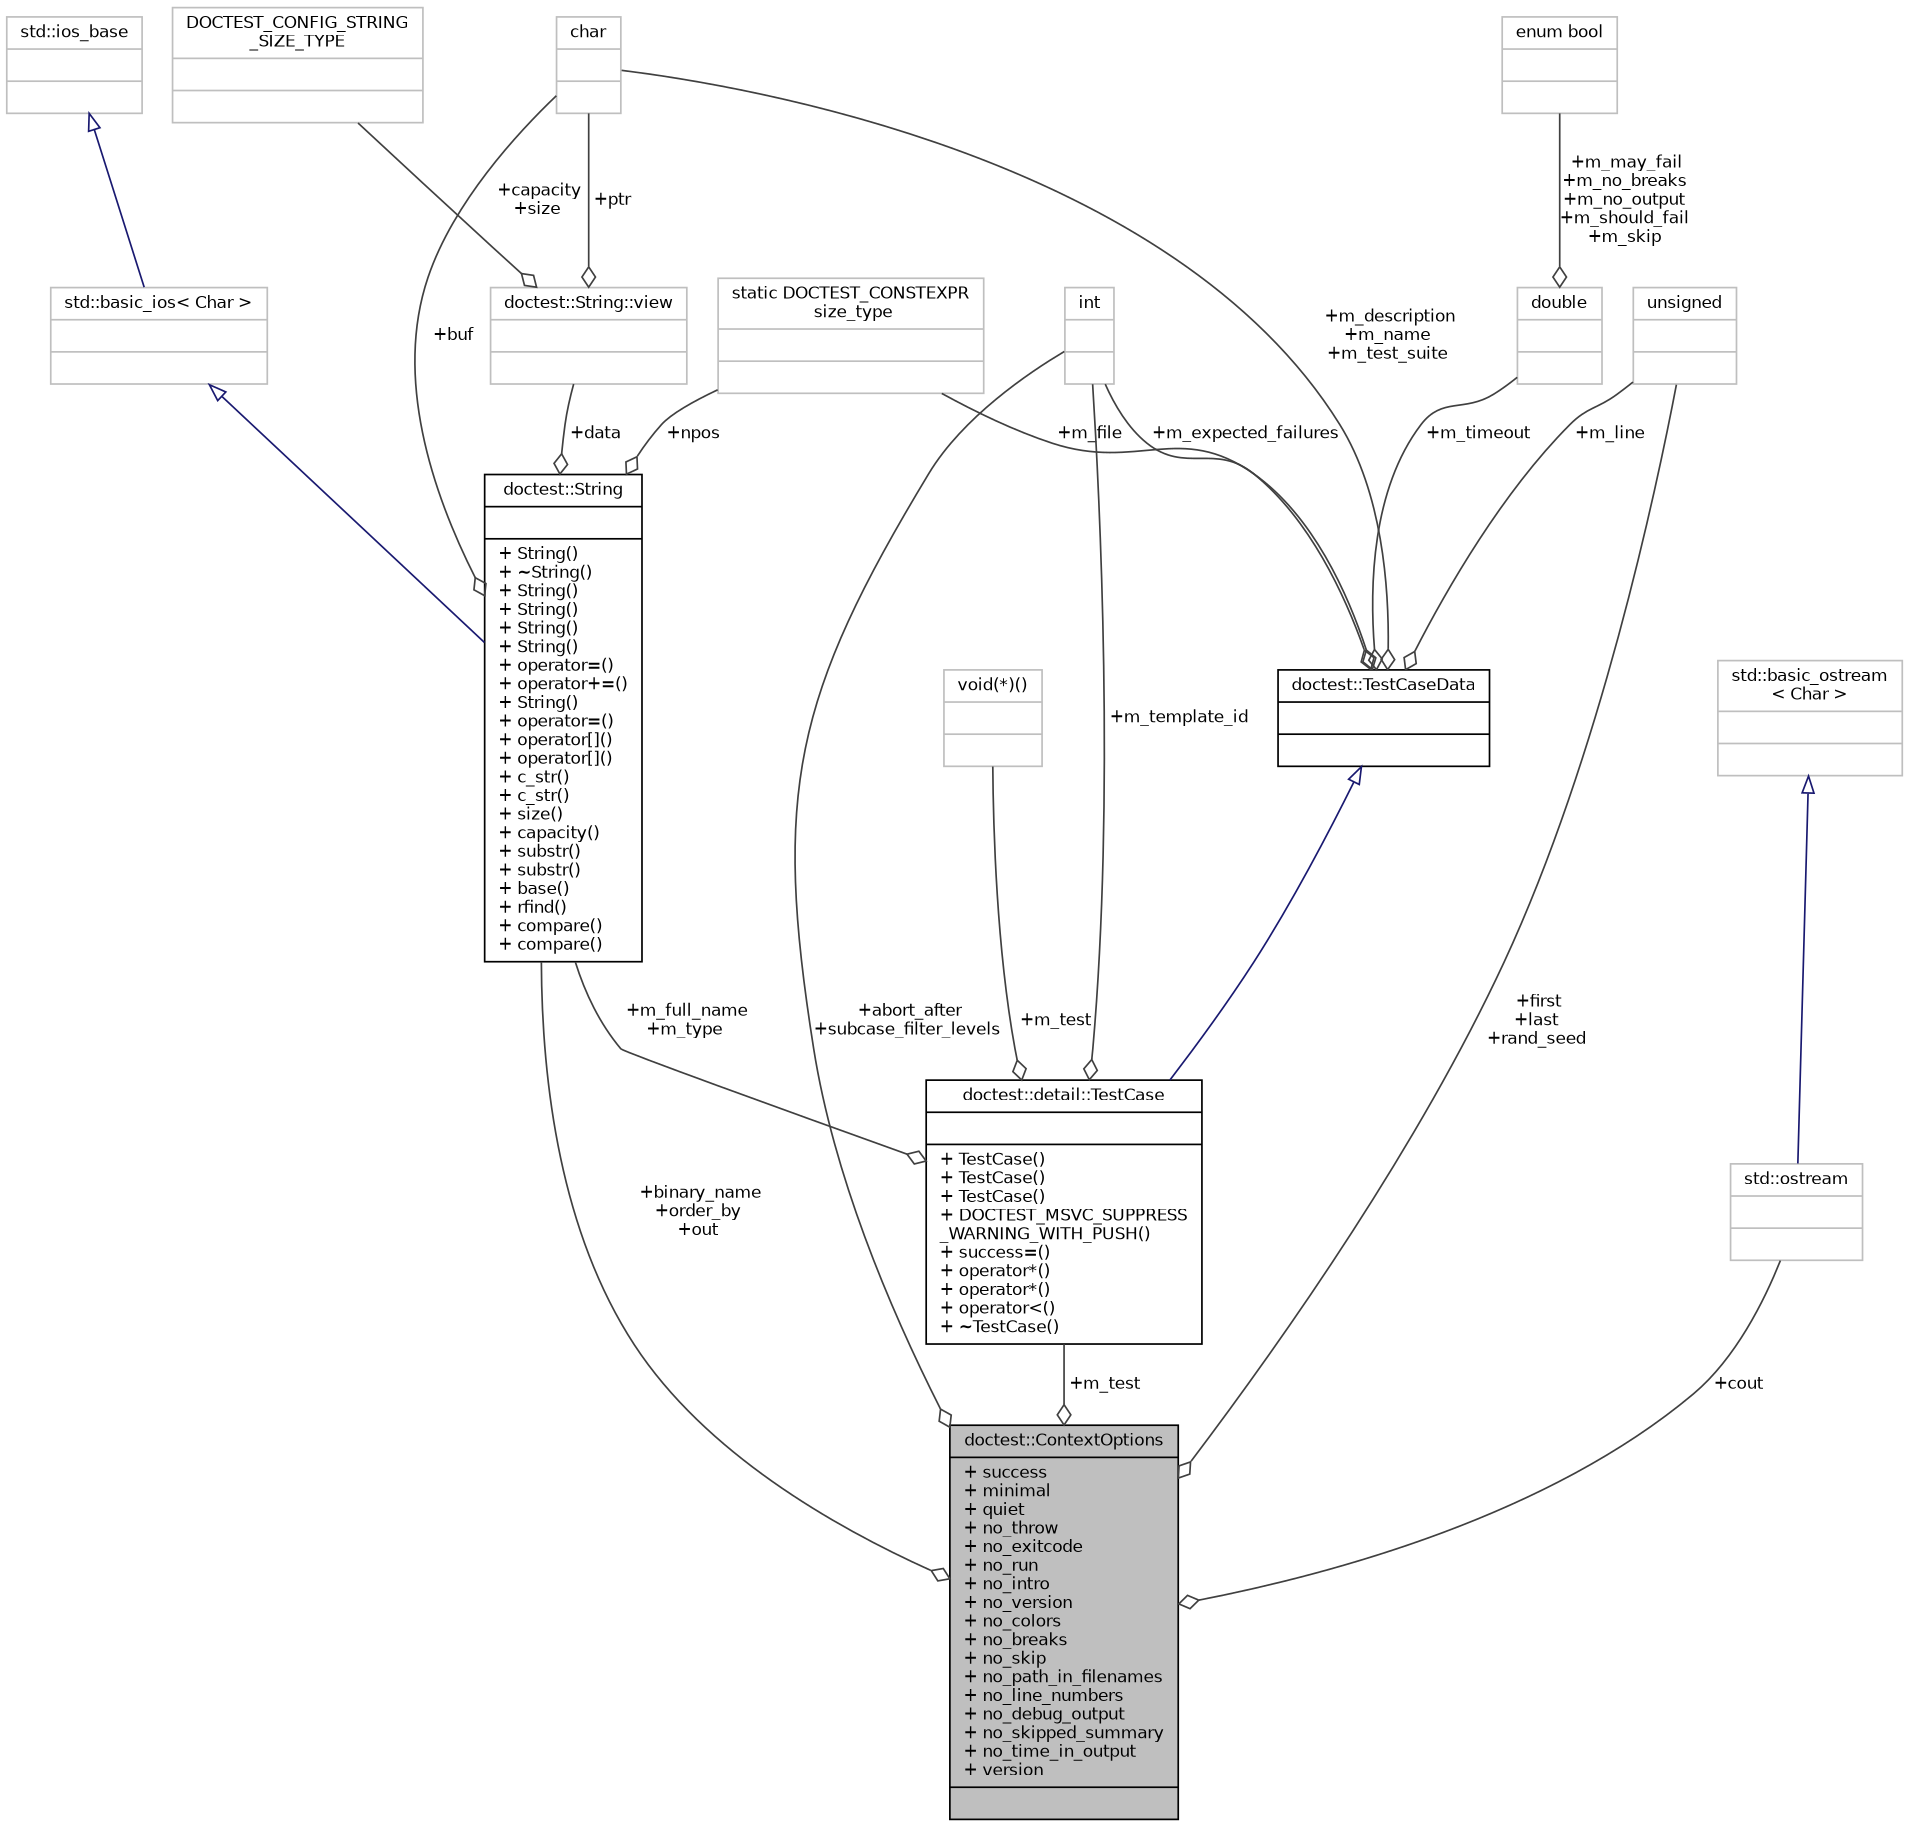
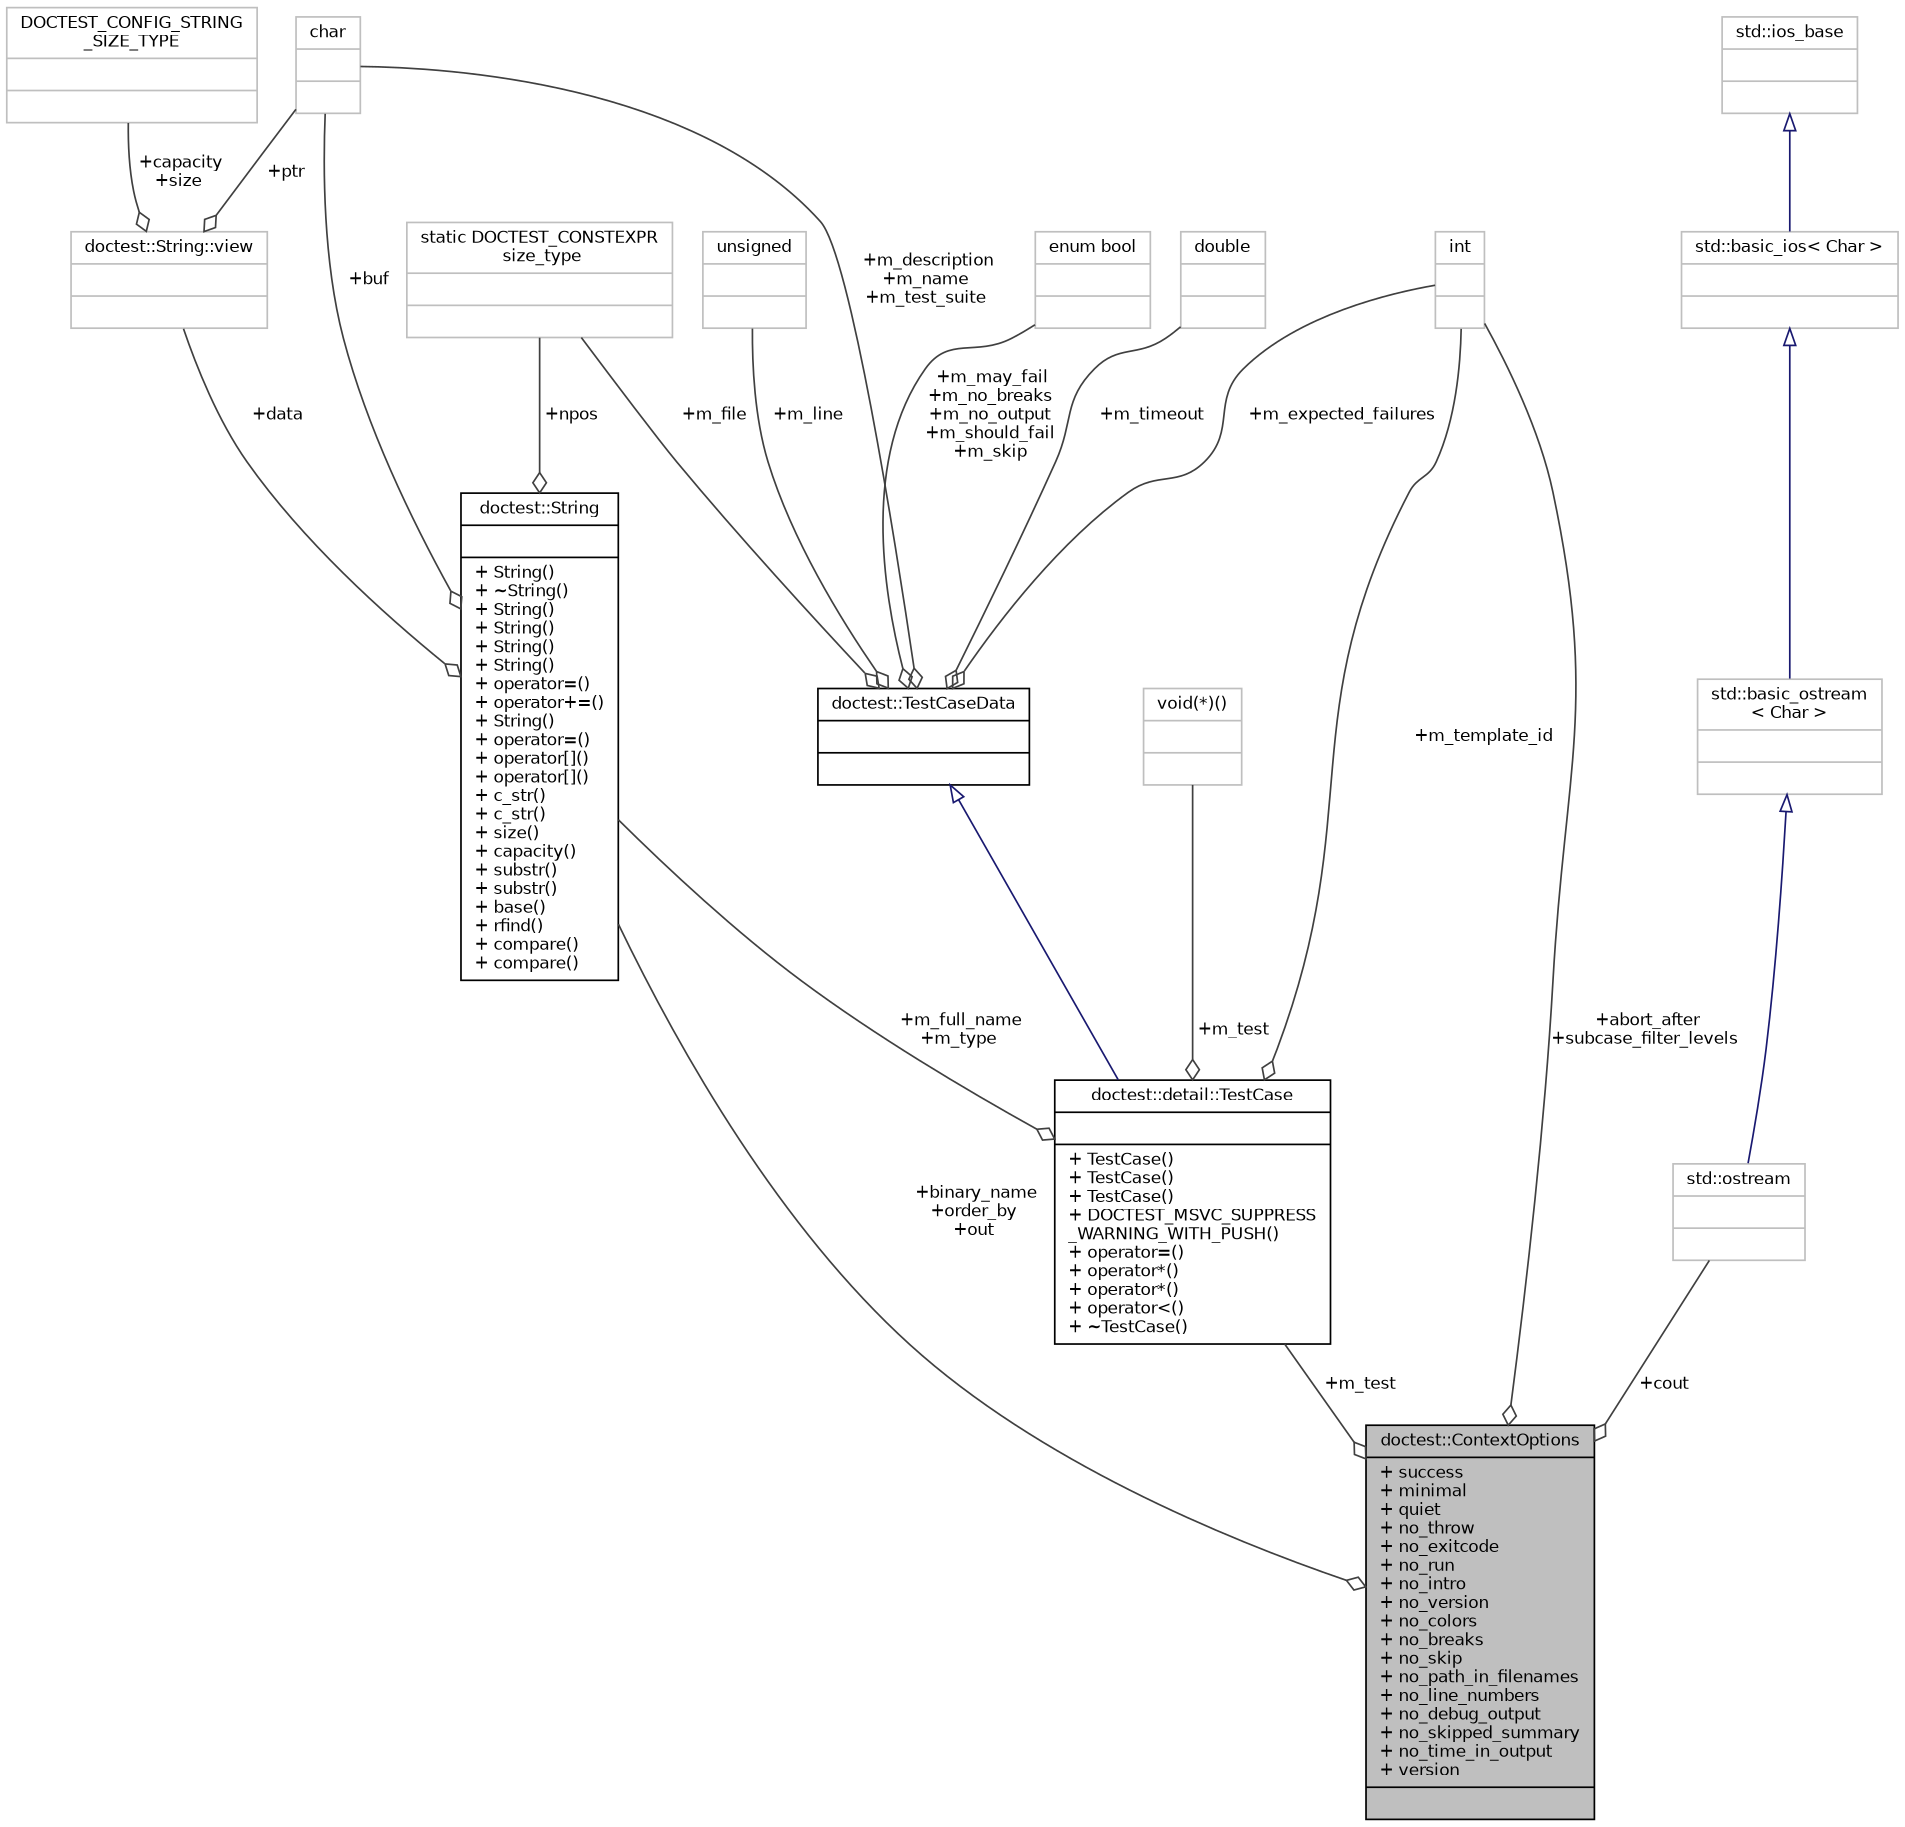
edge "enum bool" -> "double": now "enum bool" -> "doctest::TestCaseData"
edge "doctest::String" -> "std::basic_ios< Char >": now "std::basic_ostream" -> "std::basic_ios< Char >"
edge "unsigned" -> "doctest::ContextOptions": removed, label "+first +last +rand_seed"
node "doctest::detail::TestCase": text "+ success=()" -> "+ operator=()"
